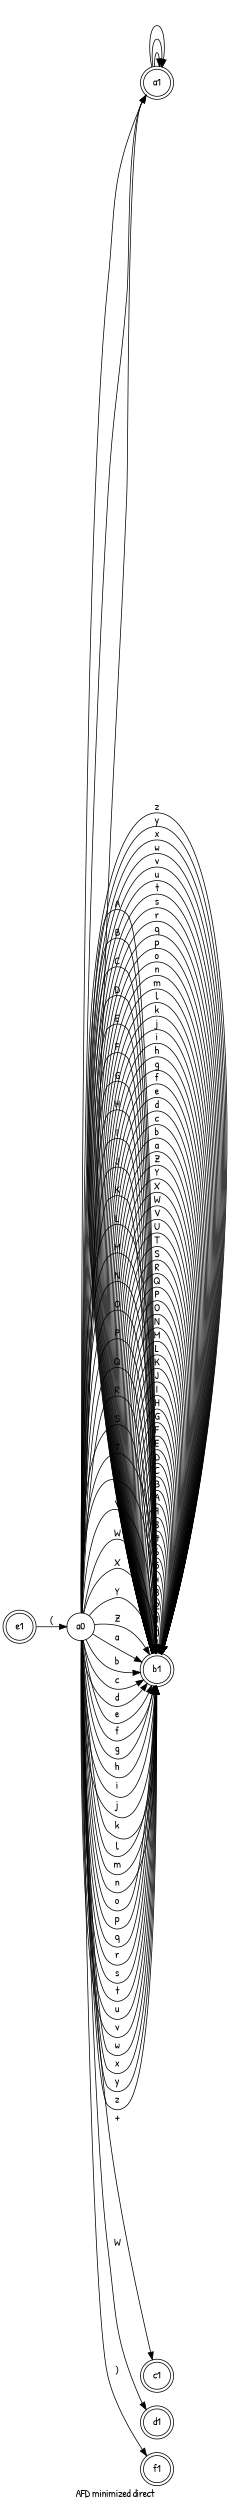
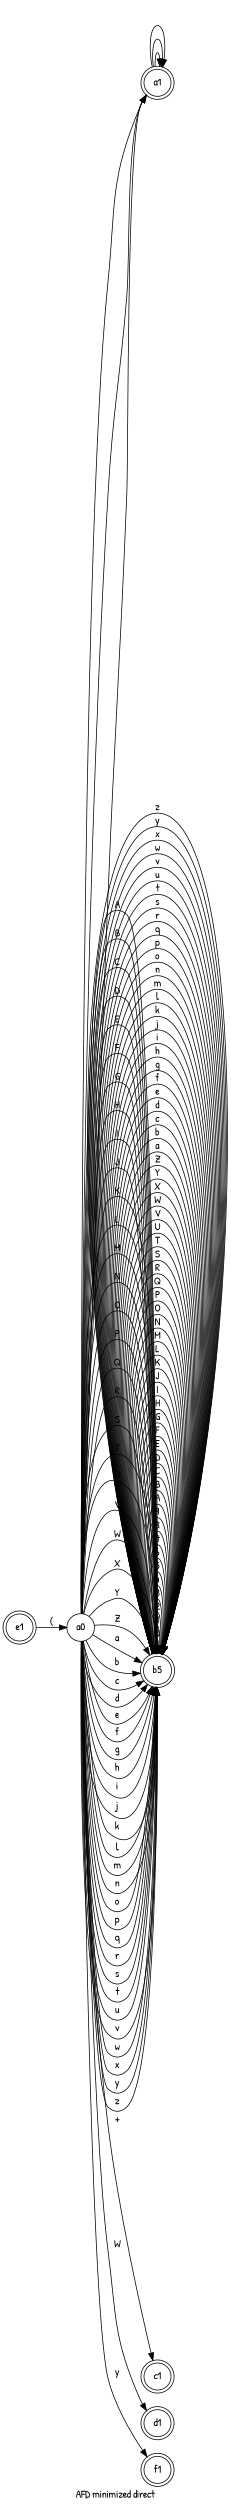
node "b1": label "b1" -> "b5"
edge "a0" -> "f1": label ")" -> "y"
